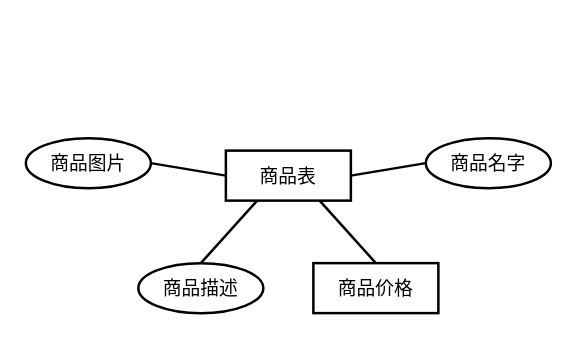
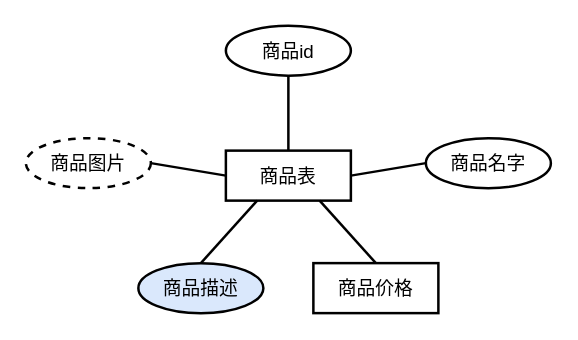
node "商品id": added
edge "商品id" -- "商品表": added
node "商品图片": style solid -> dashed
node "商品描述": fillcolor #ffffff -> #dae8fc
